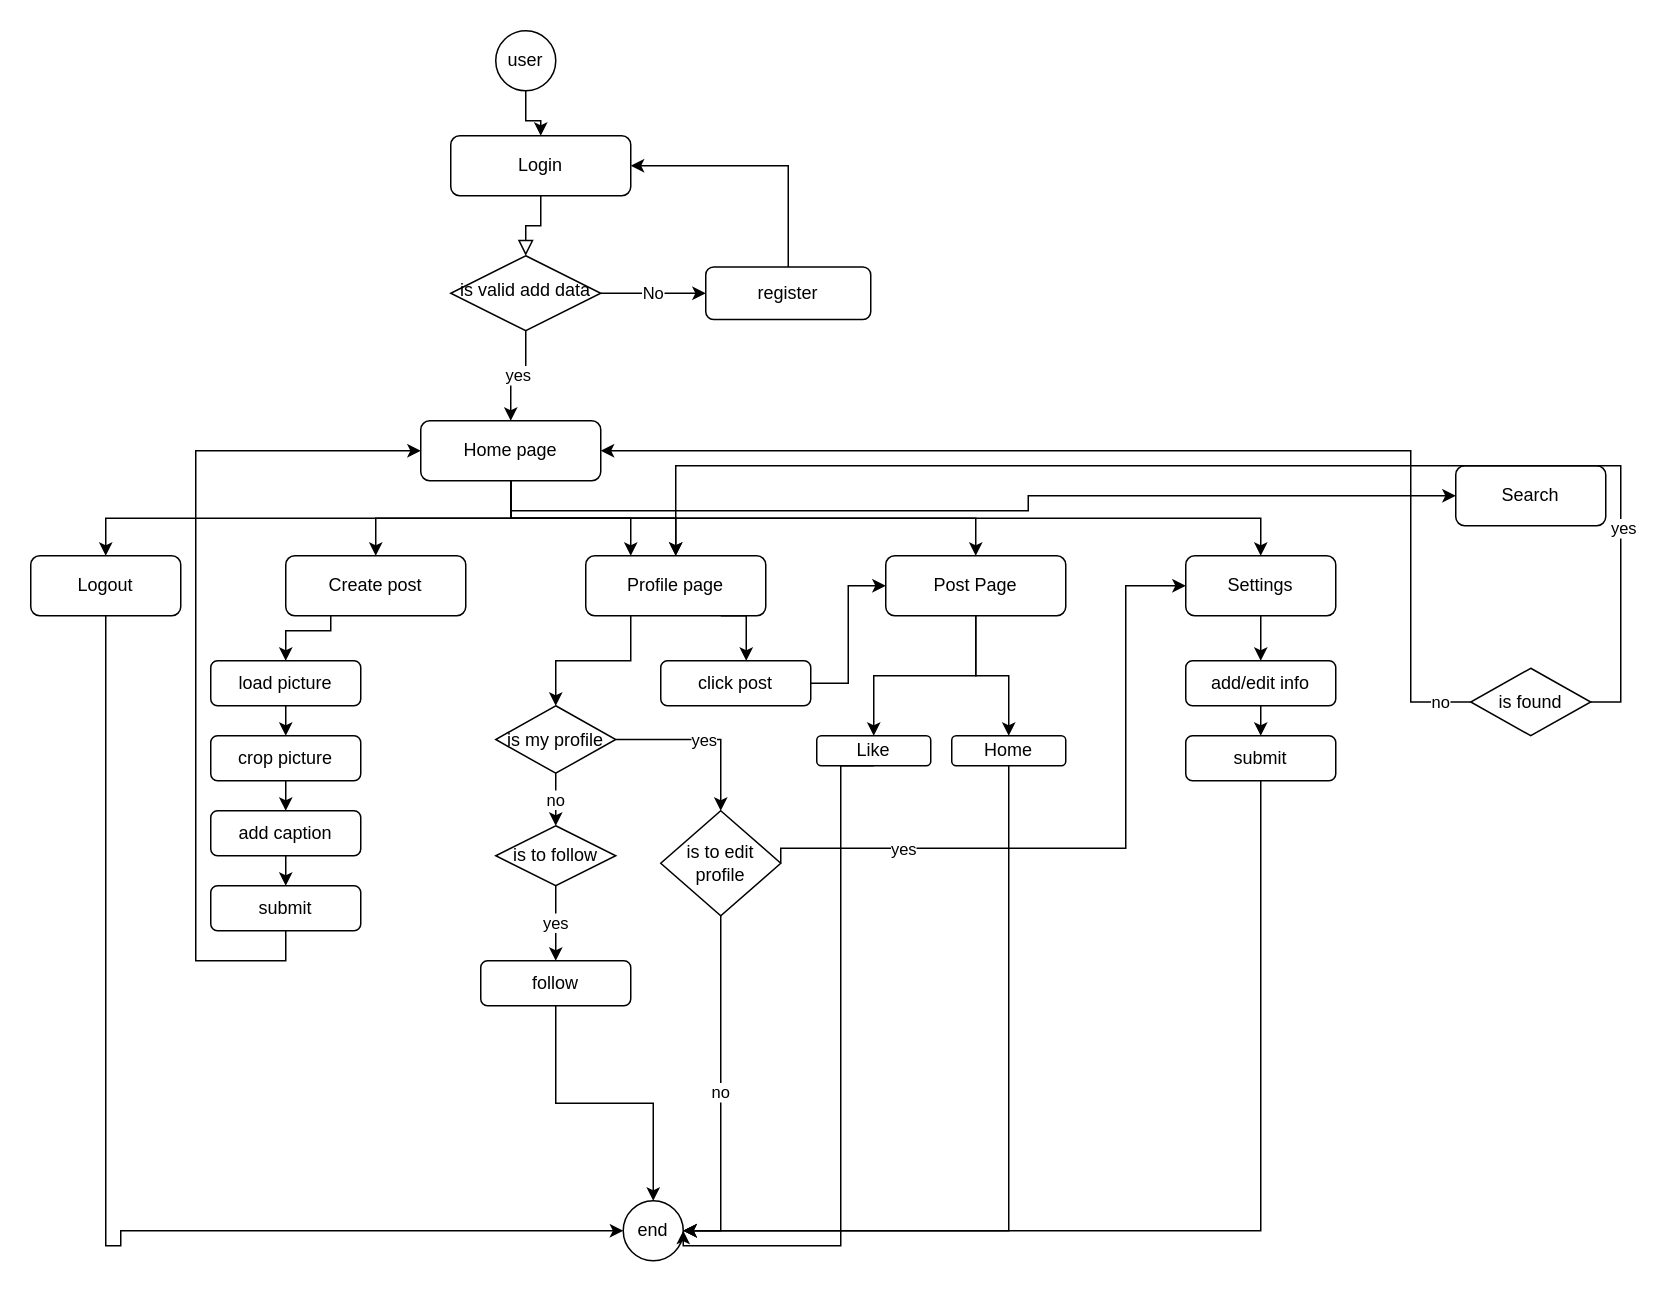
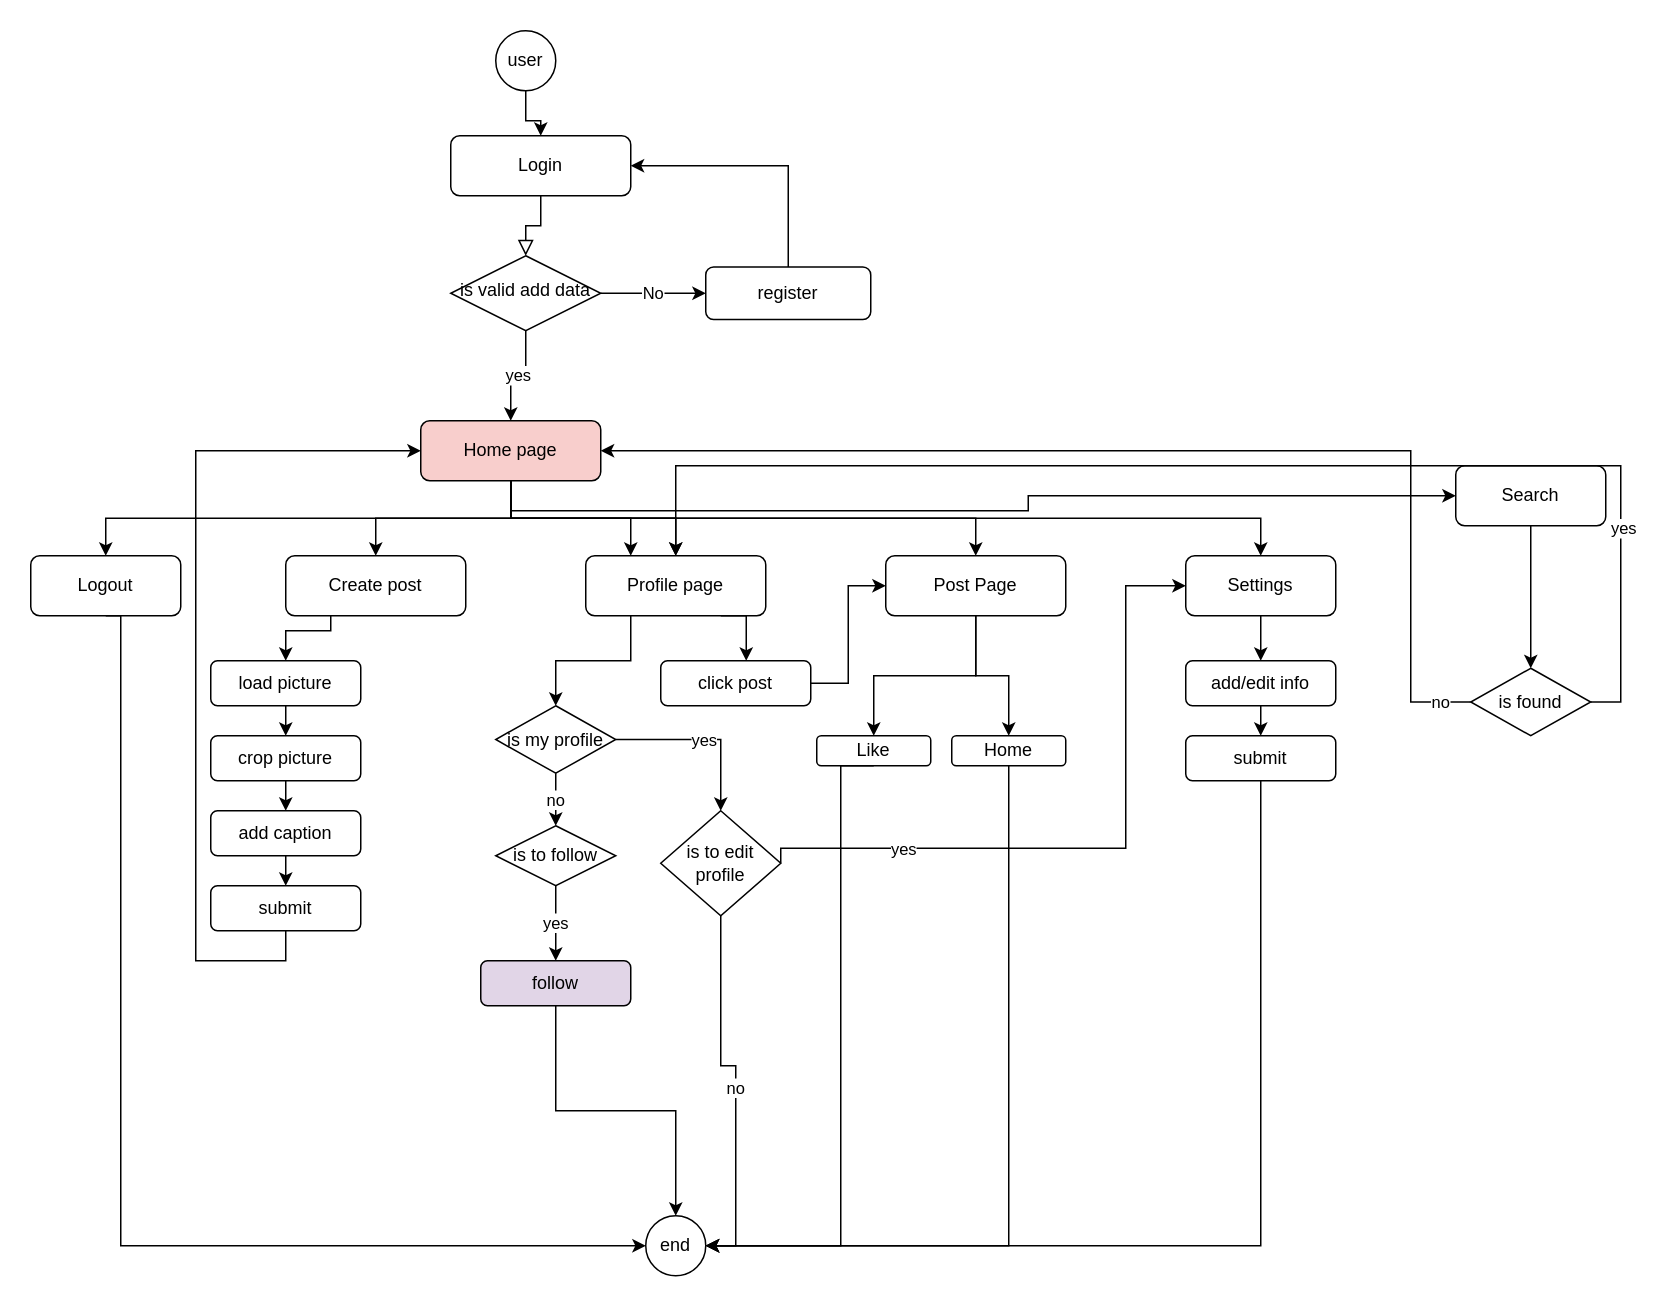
node "Home page": fillcolor #ffffff -> #f8cecc
edge "Search" -> "is found": added
node "follow": fillcolor #ffffff -> #e1d5e7
node "end": moved (653, 1231) -> (676, 1246)
